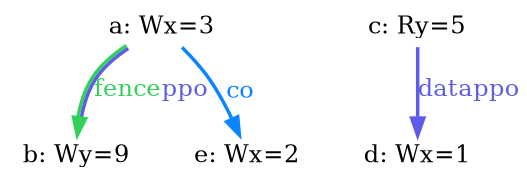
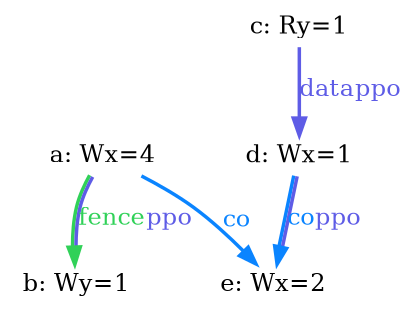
node "a: Wx=3": label "a: Wx=3" -> "a: Wx=4"
node "c: Ry=5": label "c: Ry=5" -> "c: Ry=1"
node "b: Wy=9": label "b: Wy=9" -> "b: Wy=1"
edge "d: Wx=1" -> "e: Wx=2": added, label "co ppo"
